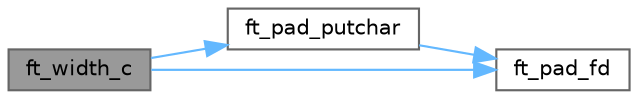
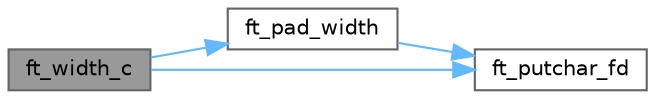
node "ft_pad_putchar": label "ft_pad_putchar" -> "ft_pad_width"
node "ft_pad_fd": label "ft_pad_fd" -> "ft_putchar_fd"
